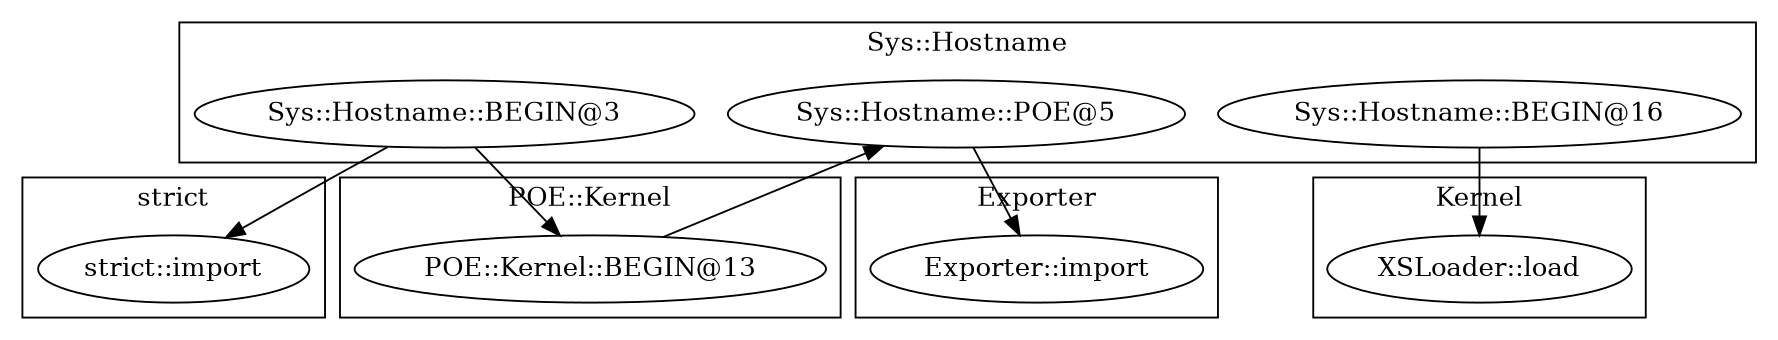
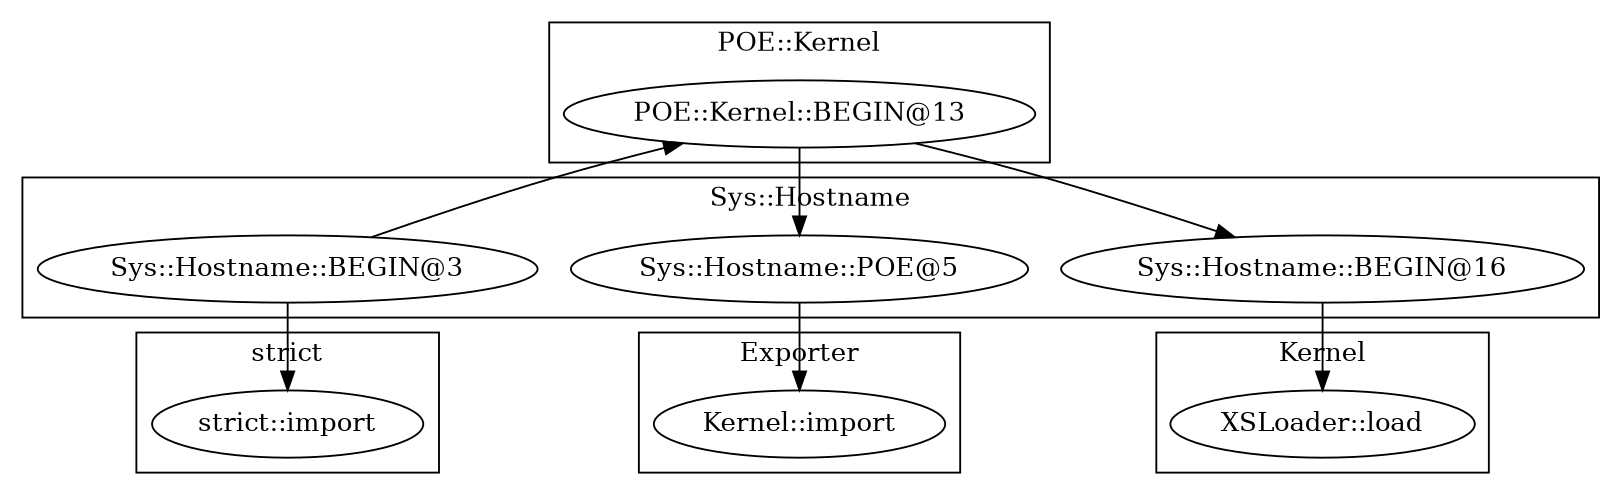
edge "POE::Kernel::BEGIN@13" -> "Sys::Hostname::BEGIN@16": added
node "Exporter::import": label "Exporter::import" -> "Kernel::import"
